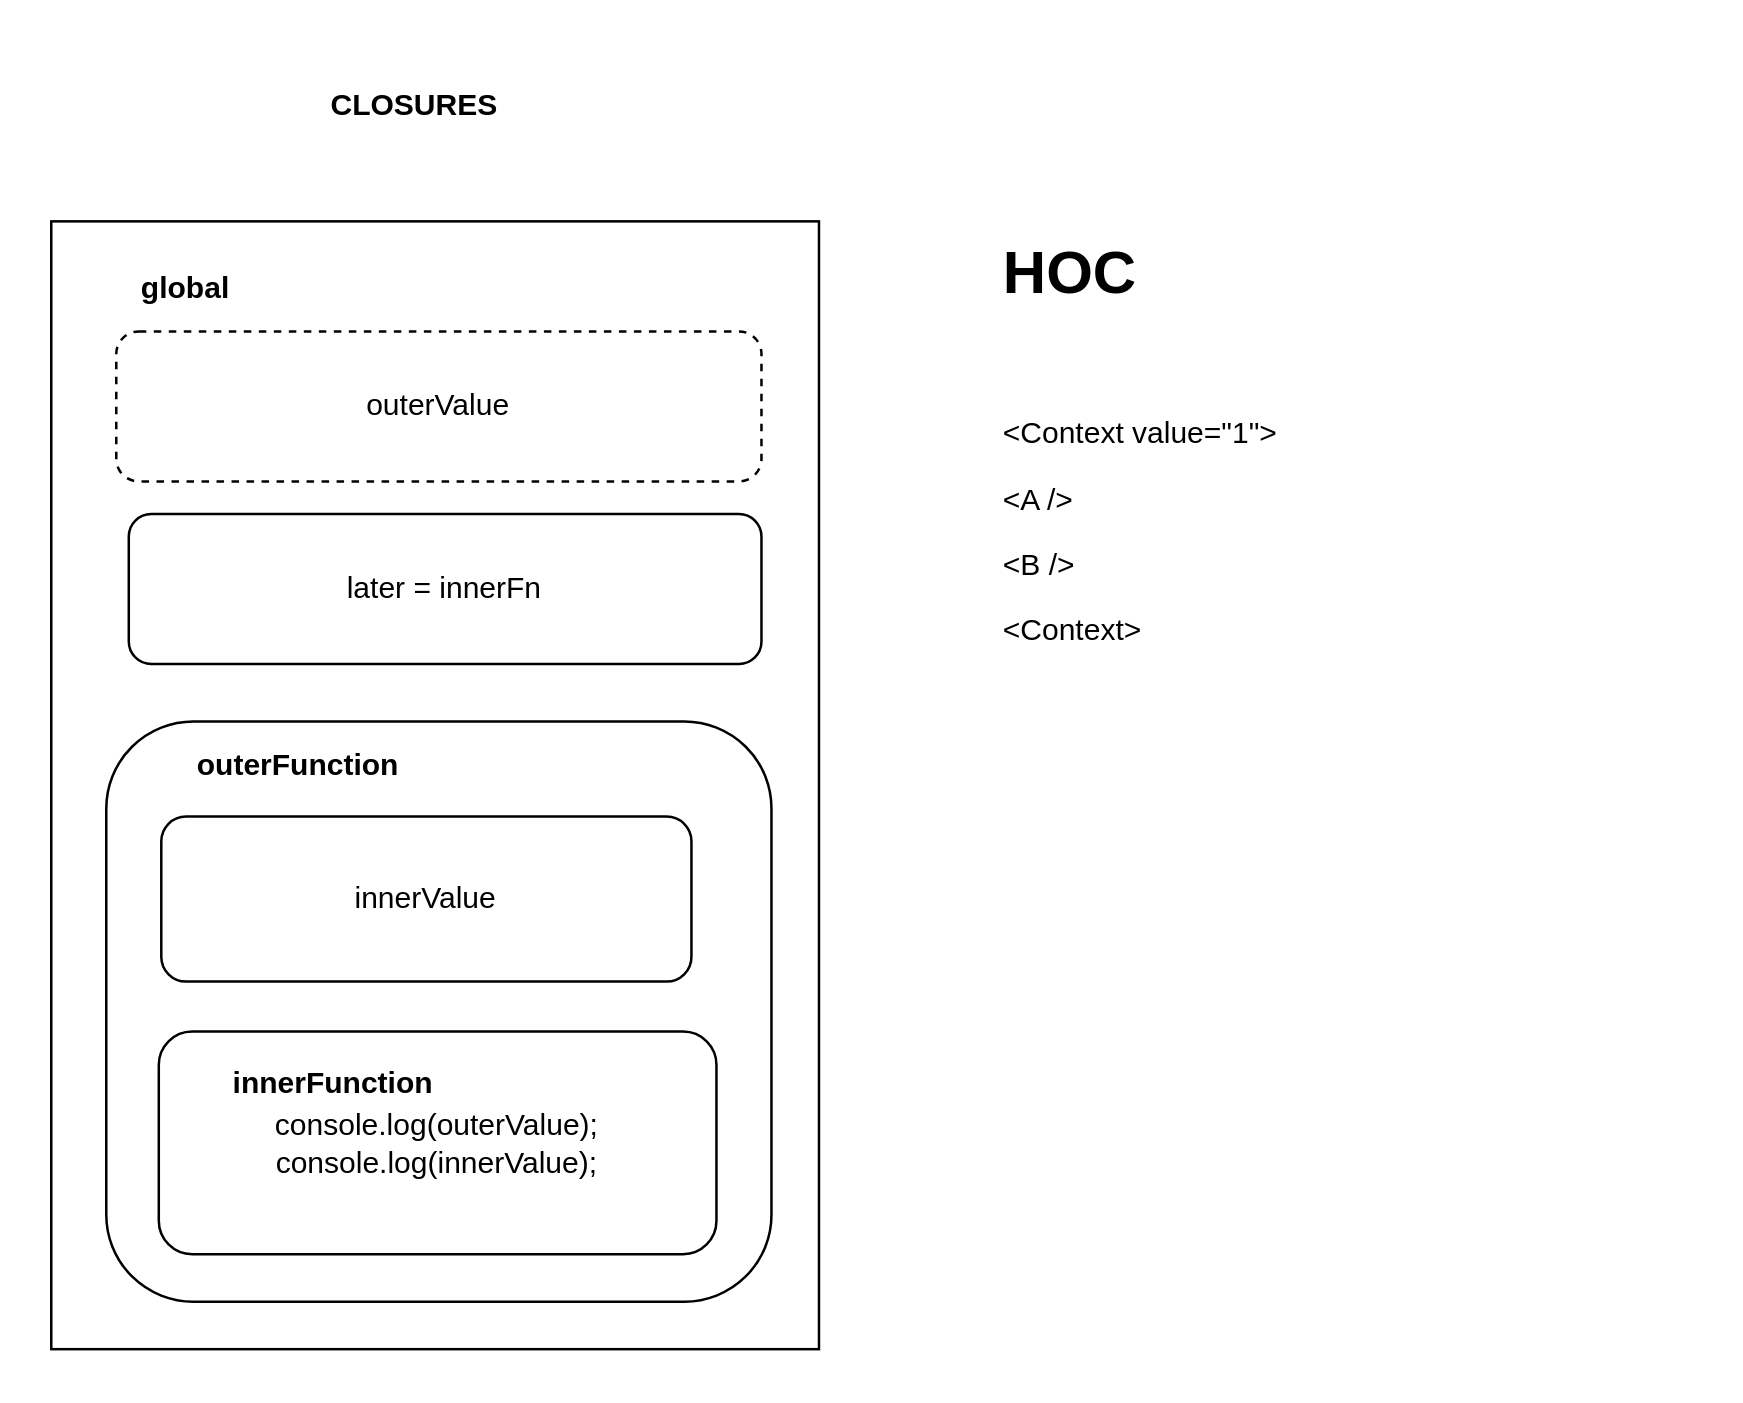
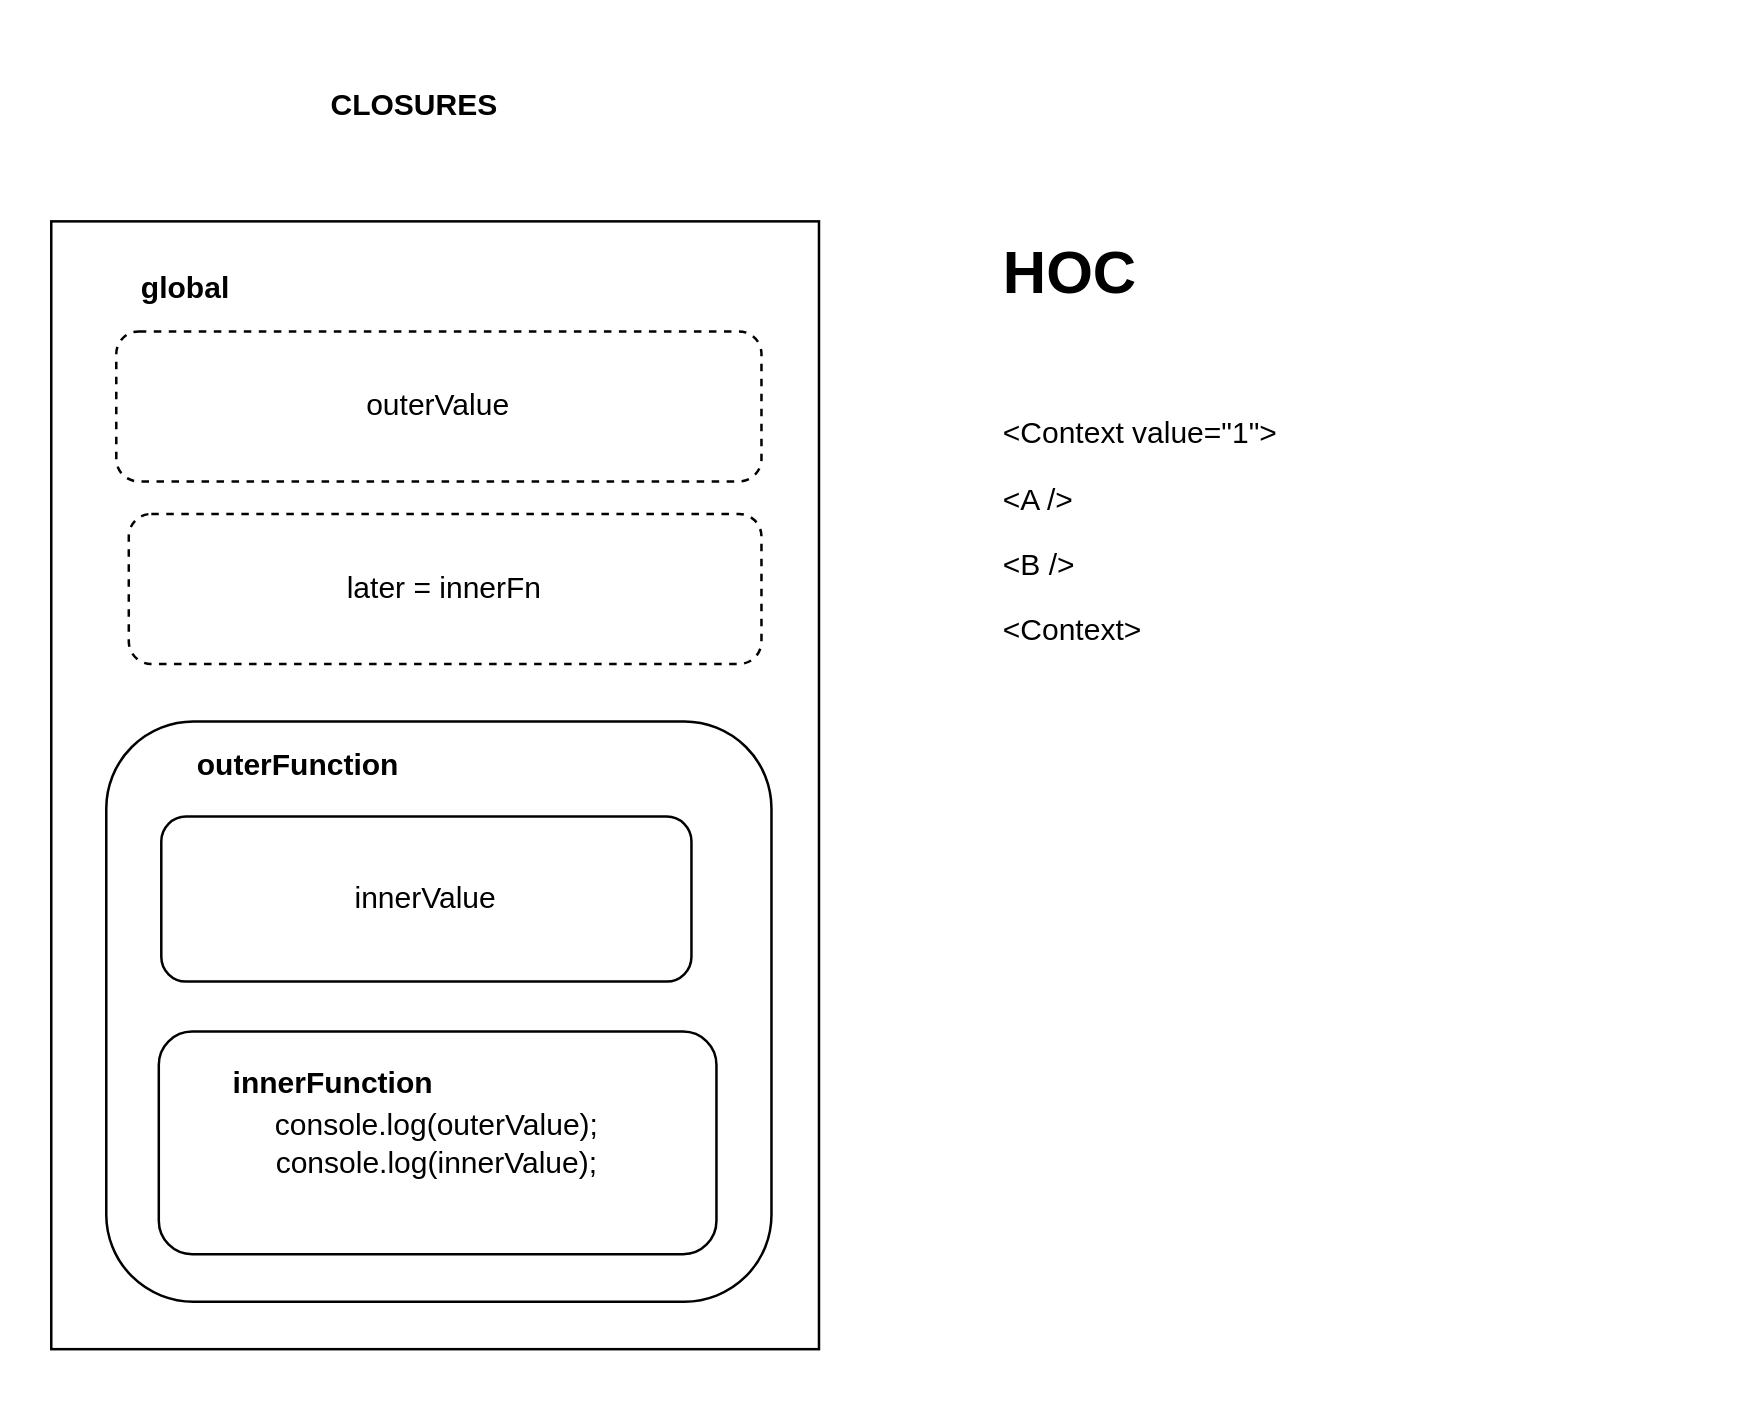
node "later = innerFn": style solid -> dashed
